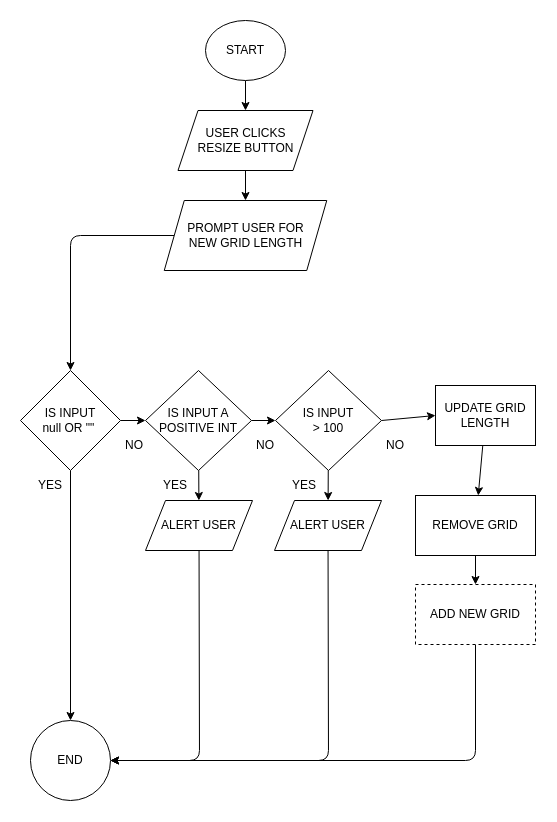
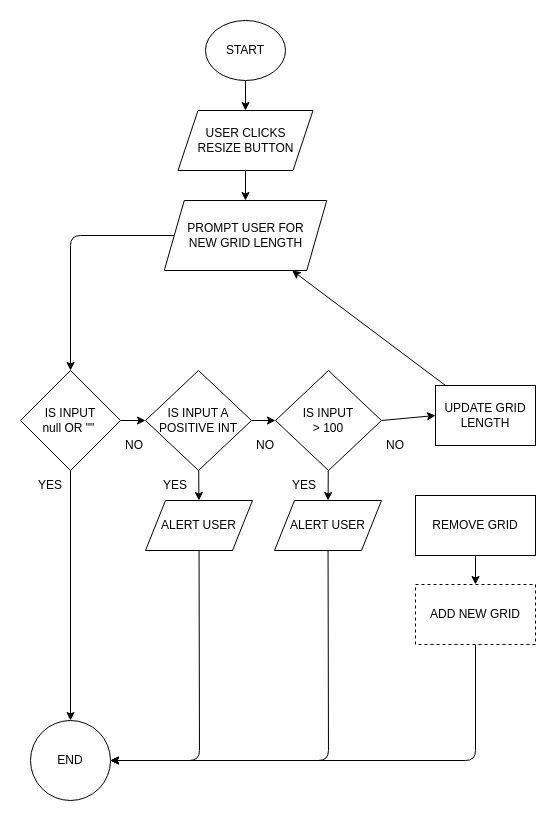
edge "UPDATE GRID LENGTH" -> "REMOVE GRID": now "UPDATE GRID LENGTH" -> "PROMPT USER FOR NEW GRID LENGTH"
